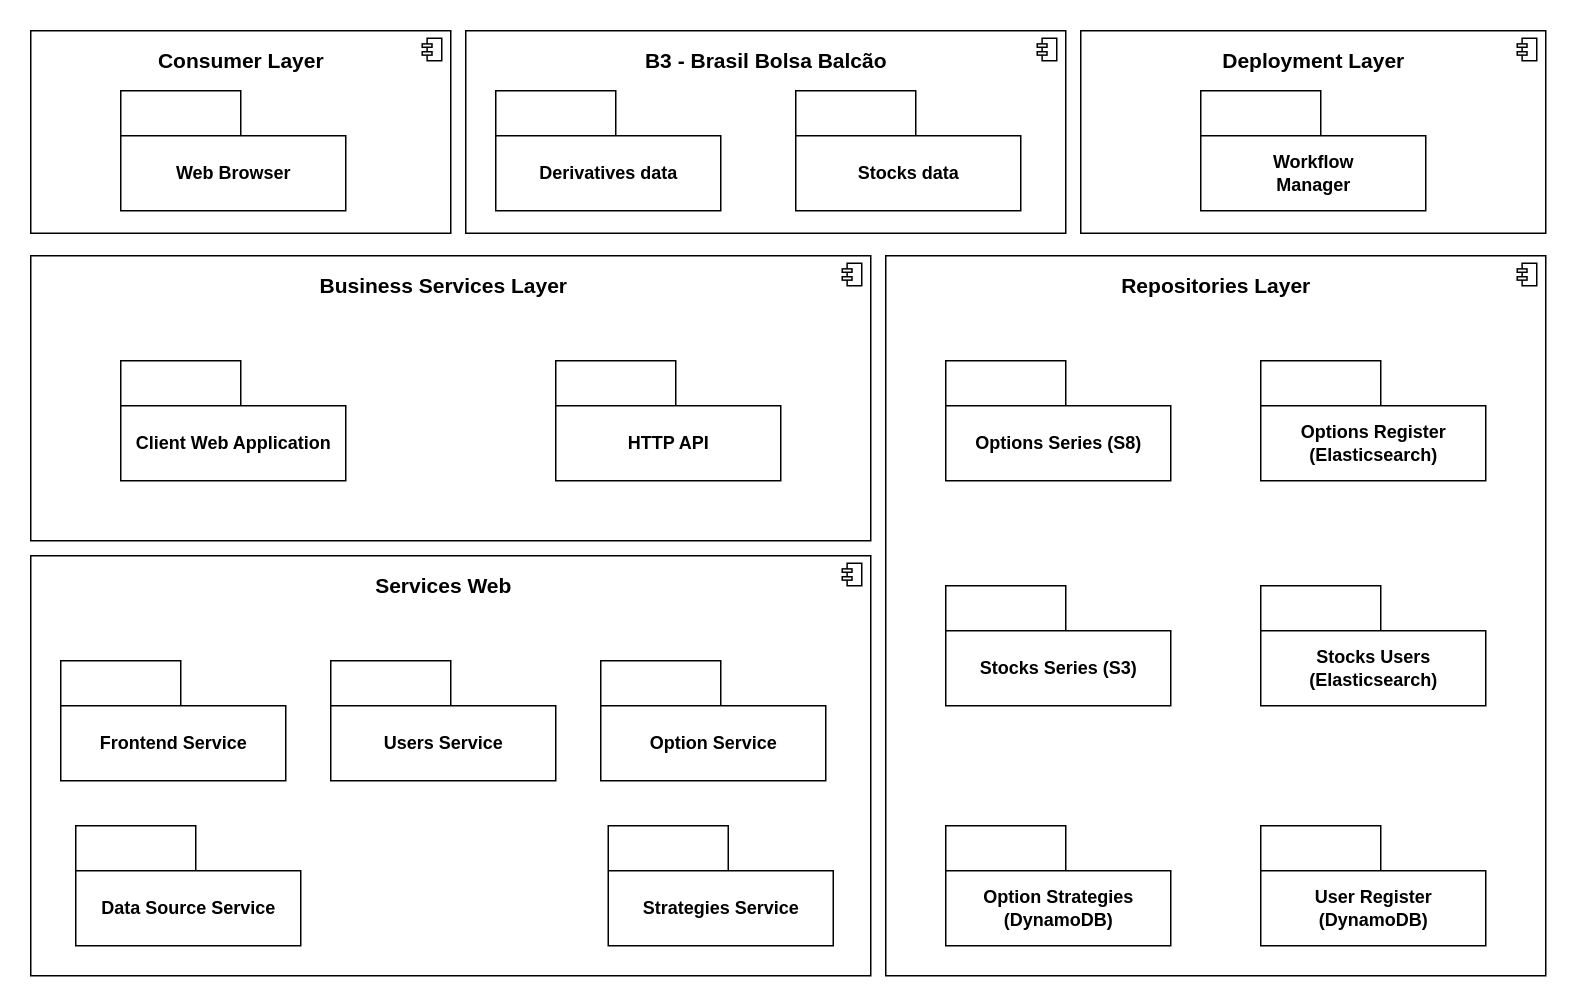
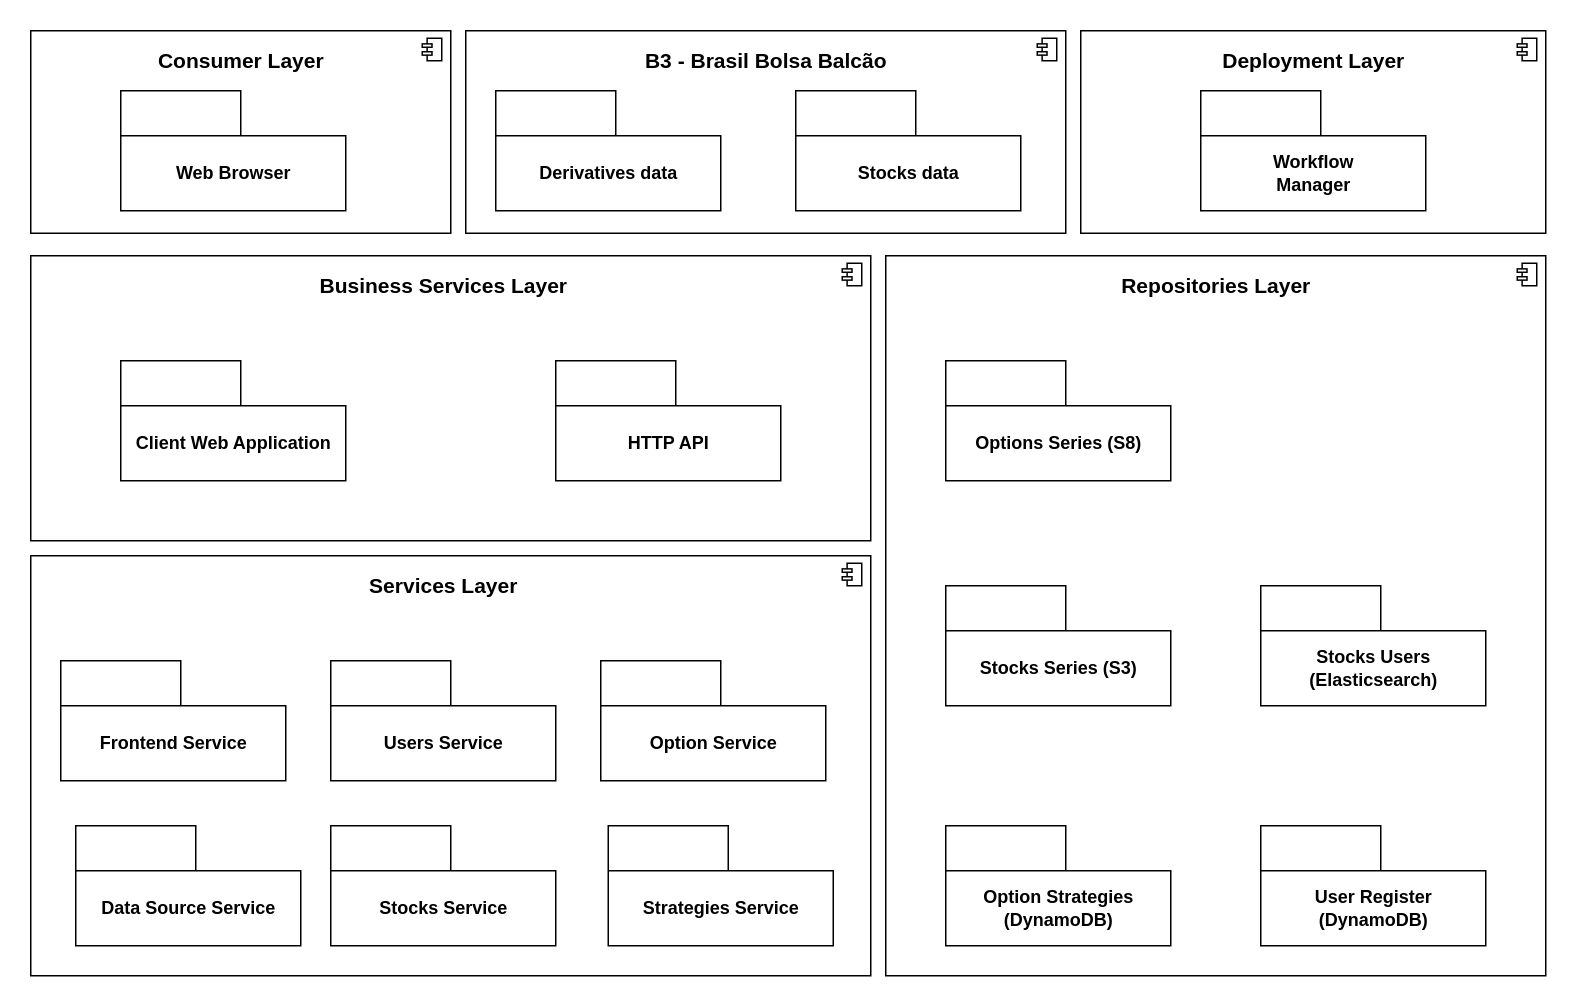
node "Options Register (Elasticsearch)": removed
node "Services Web": label "Services Web" -> "Services Layer"
node "Stocks Service": added
